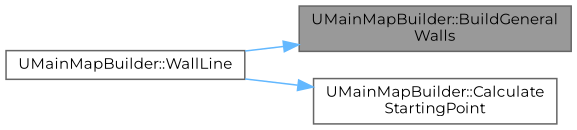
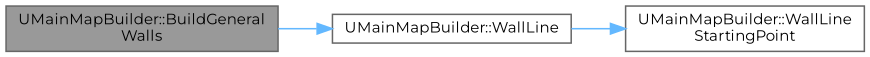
edge "UMainMapBuilder::WallLine" -> "UMainMapBuilder::BuildGeneral Walls": reversed
node "UMainMapBuilder::Calculate StartingPoint": label "UMainMapBuilder::Calculate StartingPoint" -> "UMainMapBuilder::WallLine StartingPoint"
